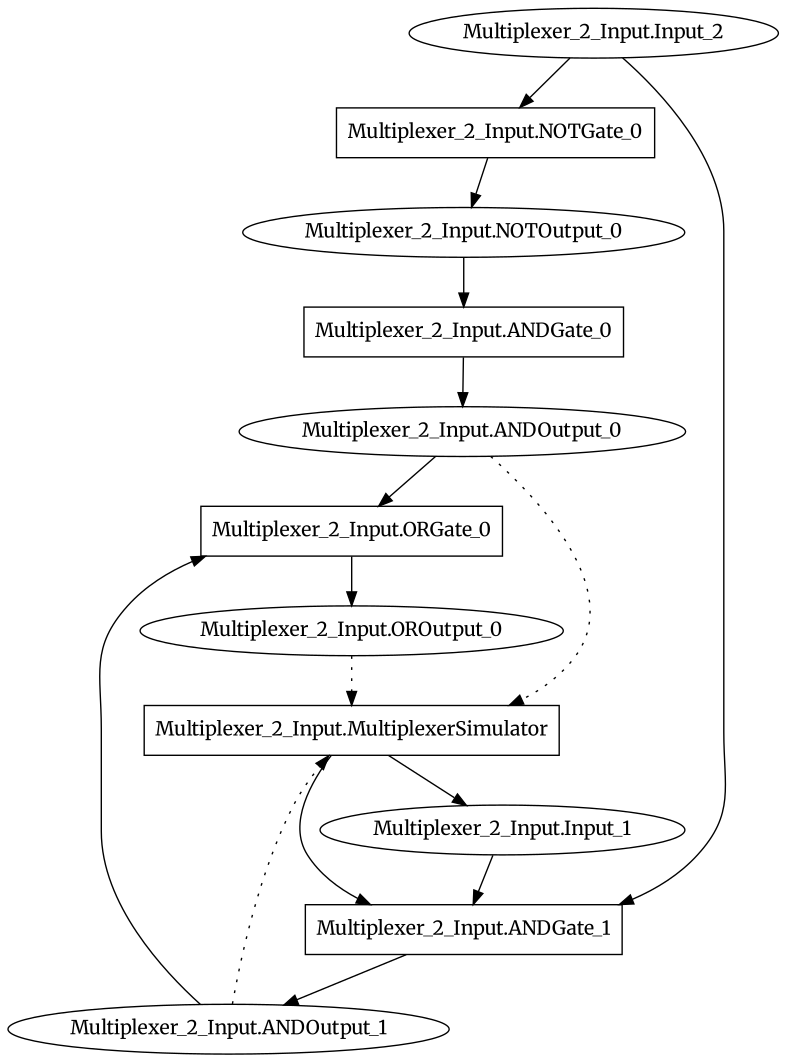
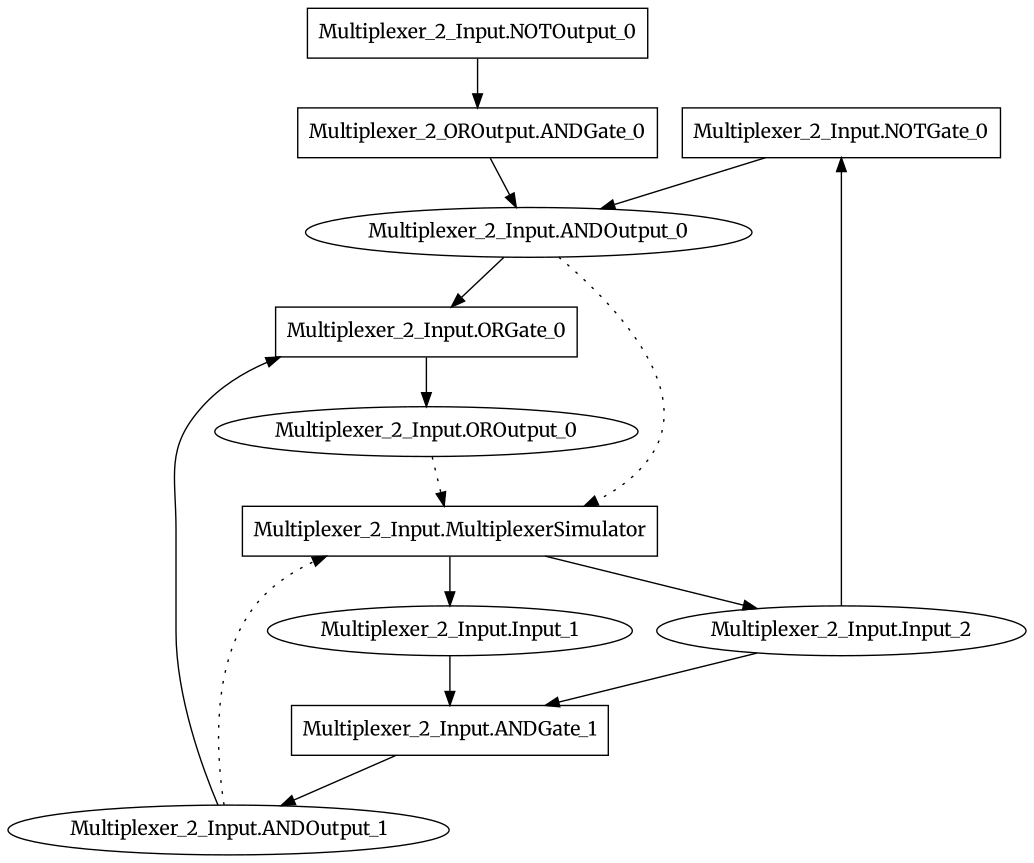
edge "Multiplexer_2_Input.NOTGate_0" -> "Multiplexer_2_Input.NOTOutput_0": now "Multiplexer_2_Input.NOTGate_0" -> "Multiplexer_2_Input.ANDOutput_0"
node "Multiplexer_2_Input.NOTOutput_0": shape ellipse -> box
node "Multiplexer_2_Input.ANDGate_0": label "Multiplexer_2_Input.ANDGate_0" -> "Multiplexer_2_OROutput.ANDGate_0"
edge "Multiplexer_2_Input.MultiplexerSimulator" -> "Multiplexer_2_Input.ANDGate_1": now "Multiplexer_2_Input.MultiplexerSimulator" -> "Multiplexer_2_Input.Input_2"
